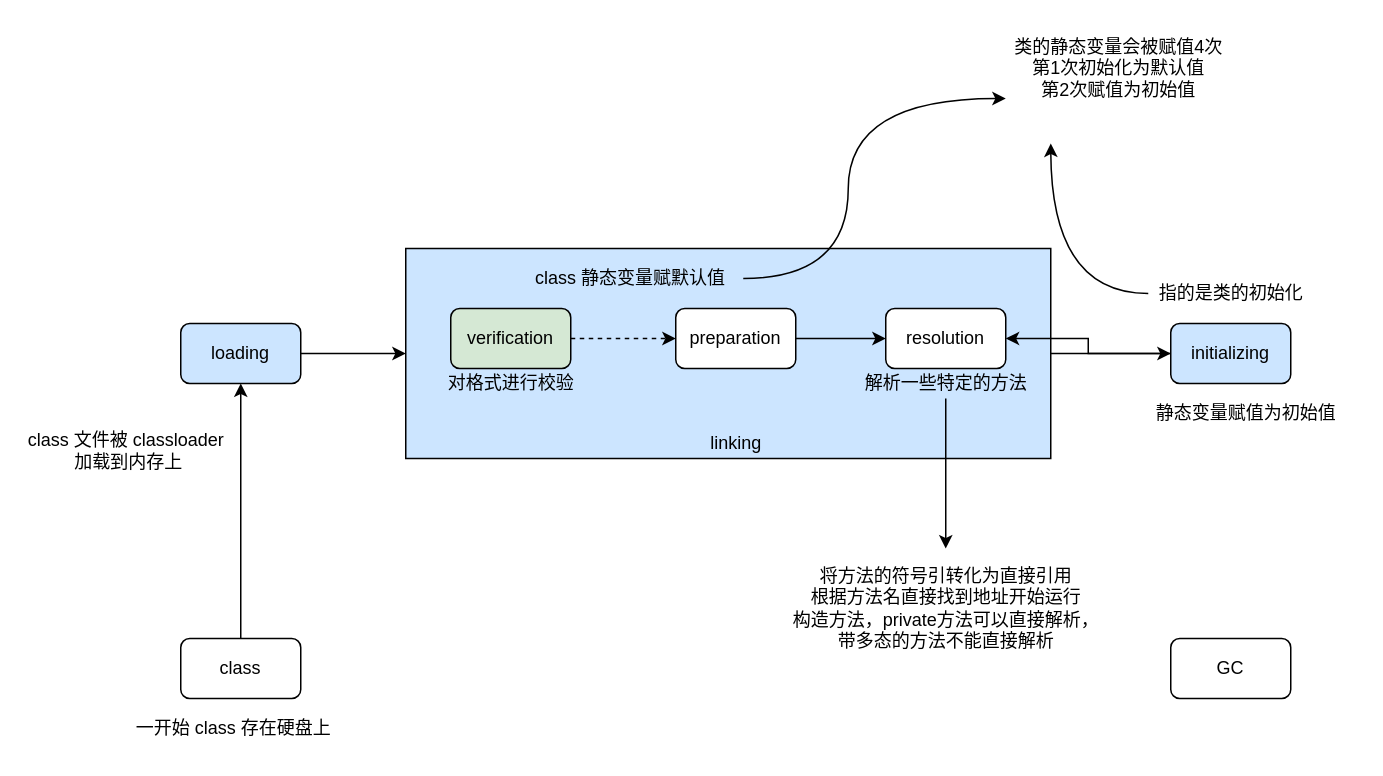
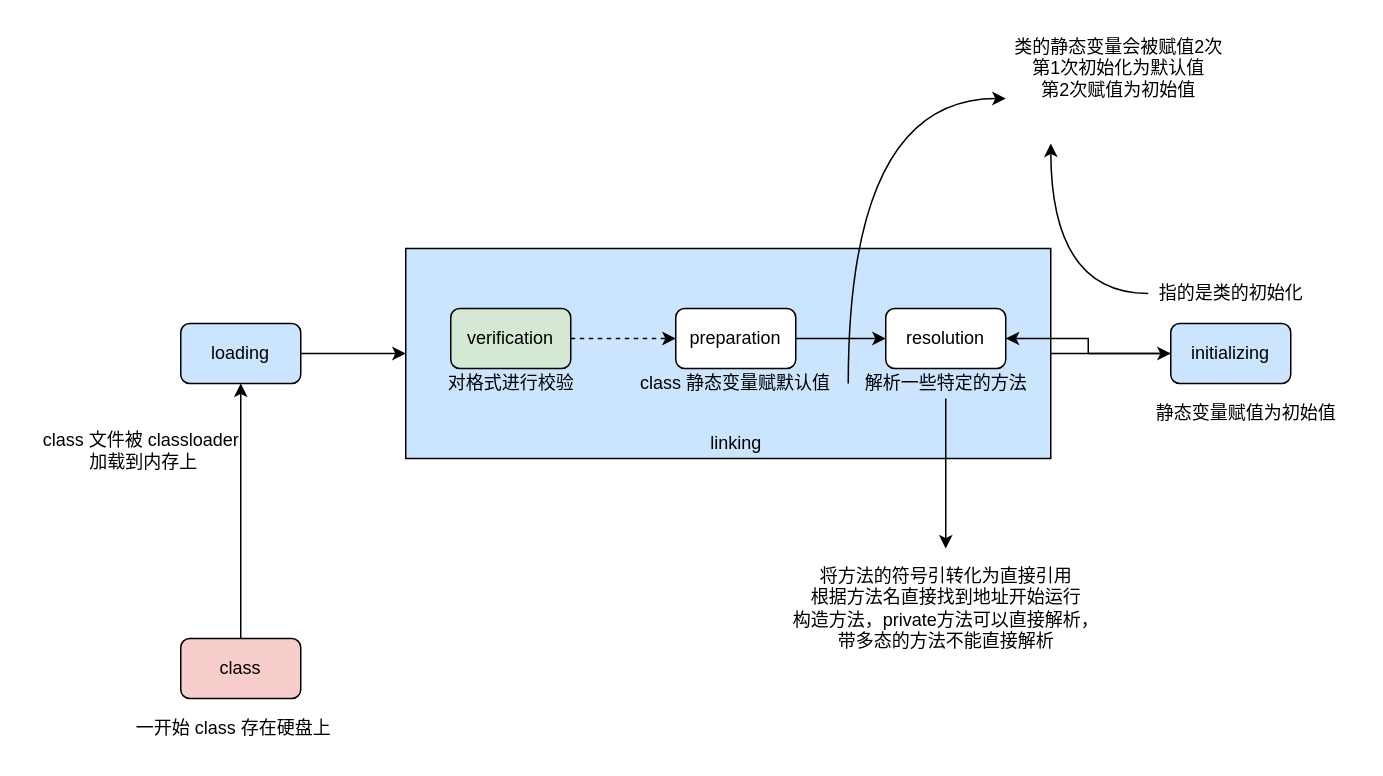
node "类的静态变量会被赋值4次 第1次初始化为默认值 第2次赋值为初始值": label "类的静态变量会被赋值4次 第1次初始化为默认值 第2次赋值为初始值" -> "类的静态变量会被赋值2次 第1次初始化为默认值 第2次赋值为初始值"
node "class 静态变量赋默认值": moved (631, 278) -> (736, 383)
node "class 文件被 classloader 加载到内存上": moved (128, 451) -> (143, 451)
node "class": fillcolor #ffffff -> #f8cecc
node "GC": removed
